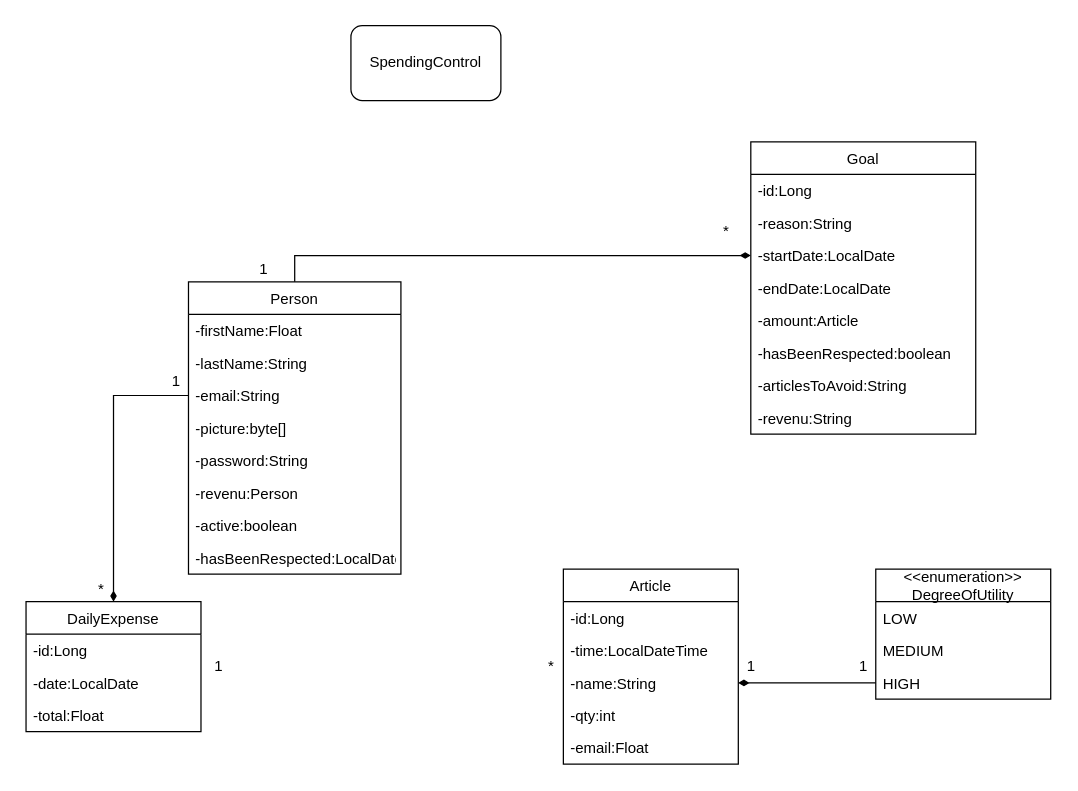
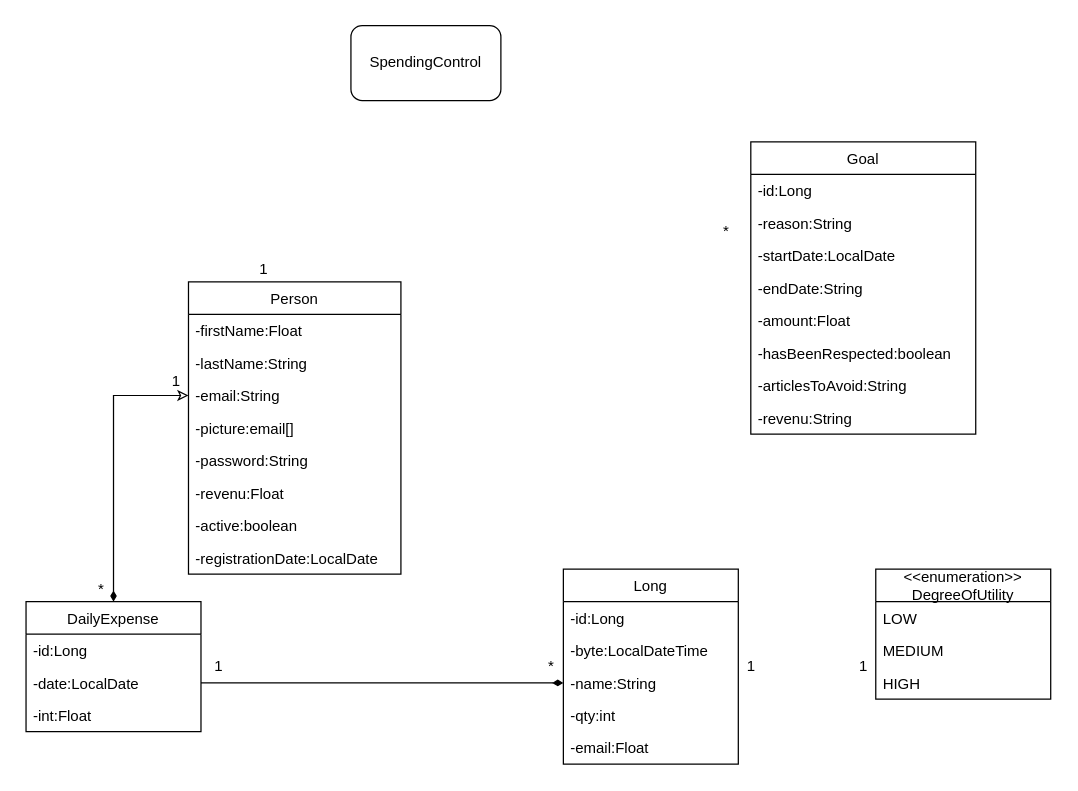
edge "Person" -> "-startDate:LocalDate": removed
node "-endDate:LocalDate": label "-endDate:LocalDate" -> "-endDate:String"
node "-amount:Article": label "-amount:Article" -> "-amount:Float"
edge "-email:String" -> "DailyExpense": arrowhead none -> classic
node "-picture:byte[]": label "-picture:byte[]" -> "-picture:email[]"
node "-revenu:Person": label "-revenu:Person" -> "-revenu:Float"
node "-hasBeenRespected:LocalDate": label "-hasBeenRespected:LocalDate" -> "-registrationDate:LocalDate"
node "Article": label "Article" -> "Long"
node "-time:LocalDateTime": label "-time:LocalDateTime" -> "-byte:LocalDateTime"
edge "-date:LocalDate" -> "-name:String": added
edge "HIGH" -> "-name:String": removed
node "-total:Float": label "-total:Float" -> "-int:Float"
